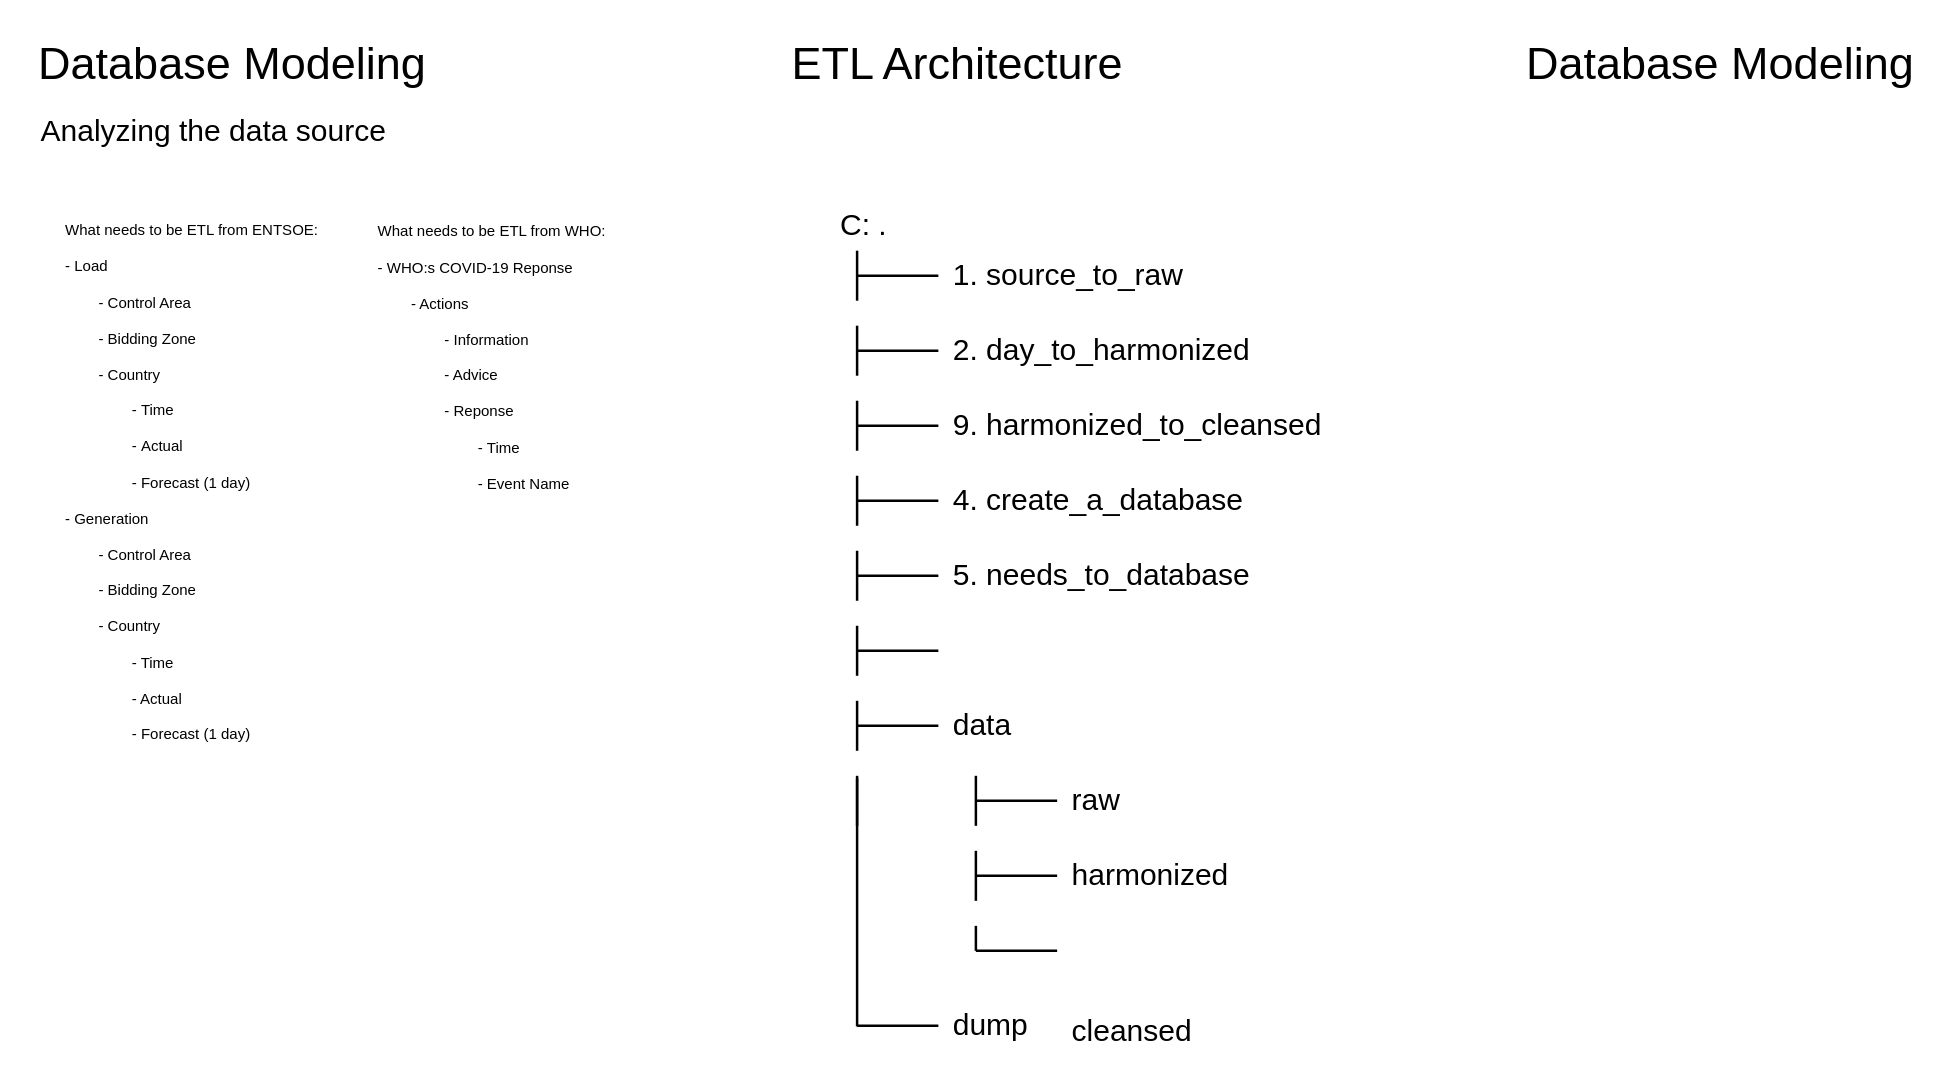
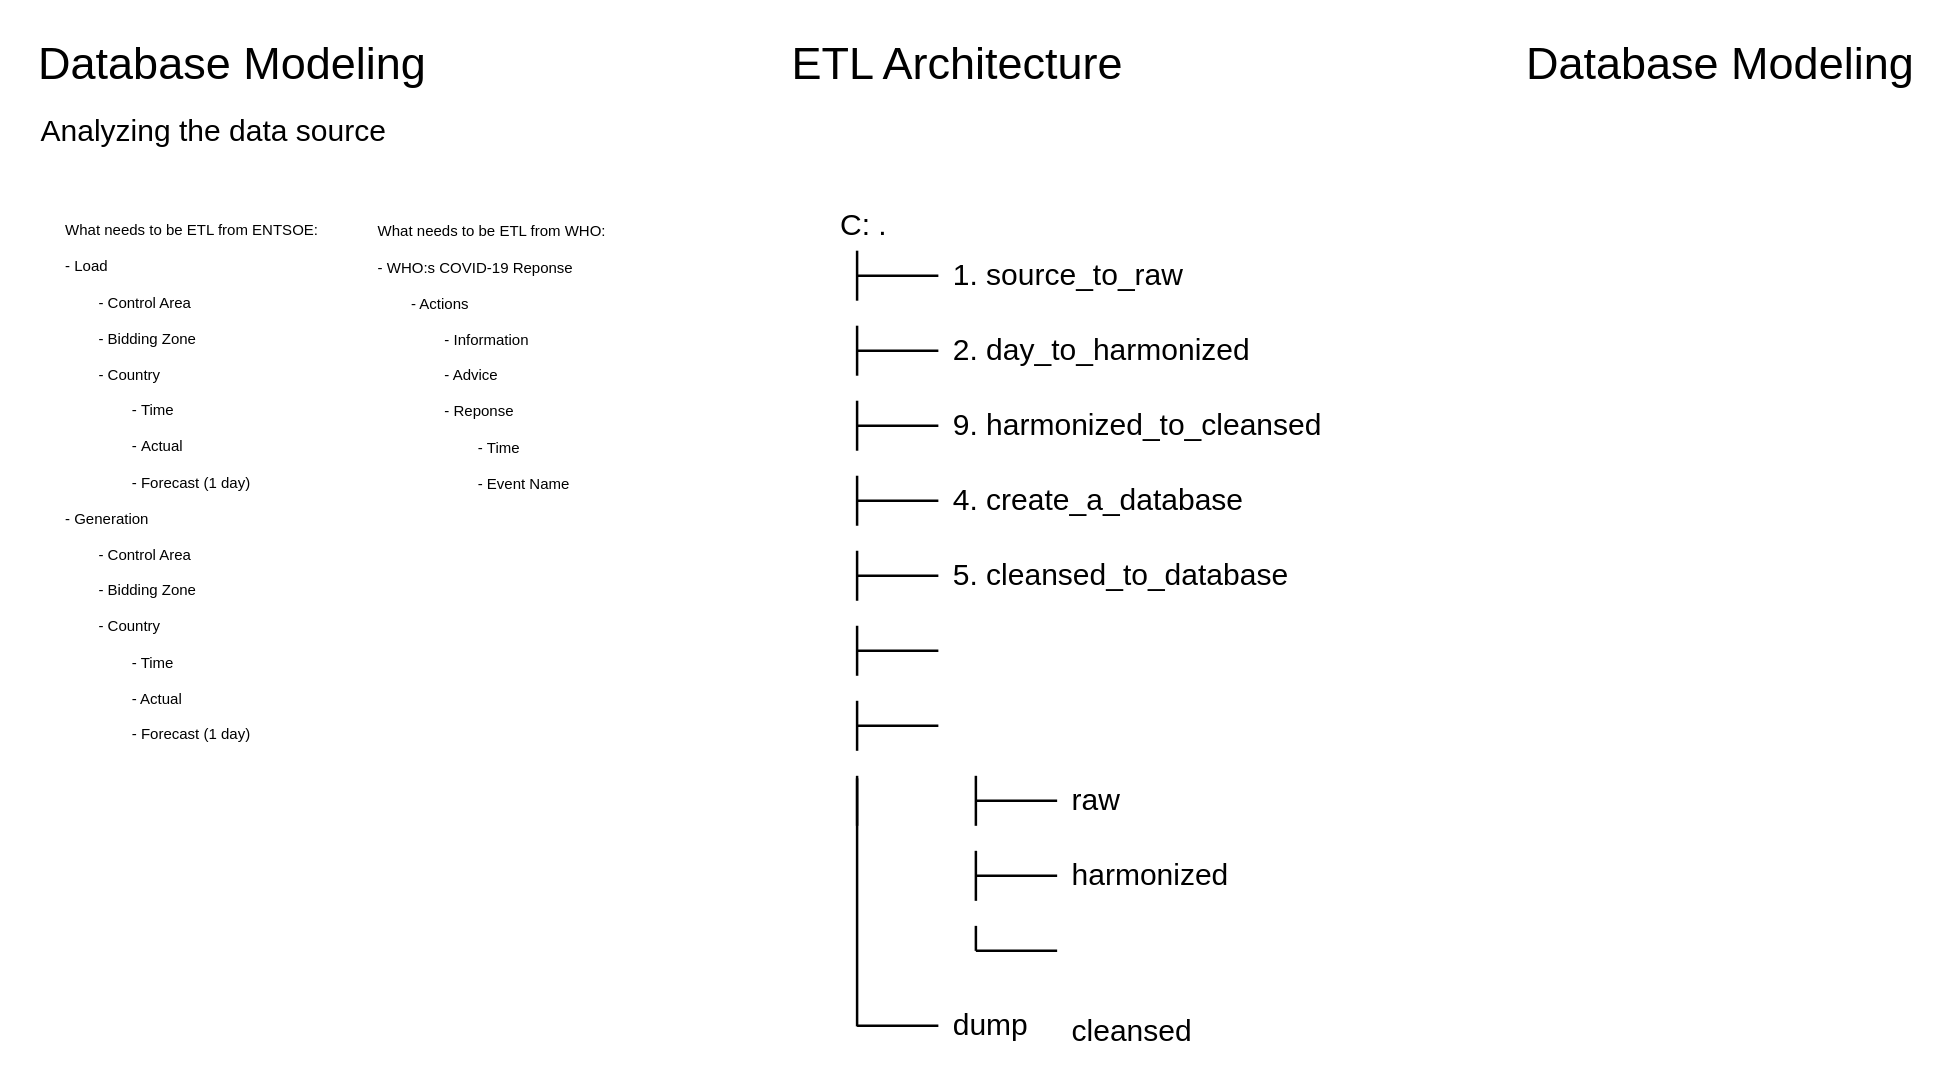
node "5. needs_to_database": label "5. needs_to_database" -> "5. cleansed_to_database"
node "data": removed
